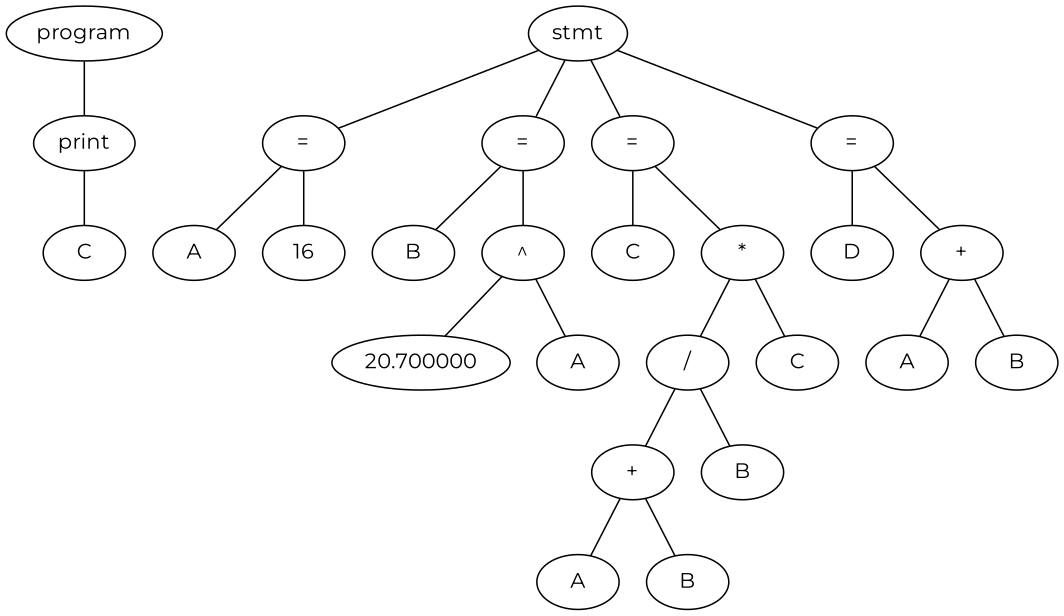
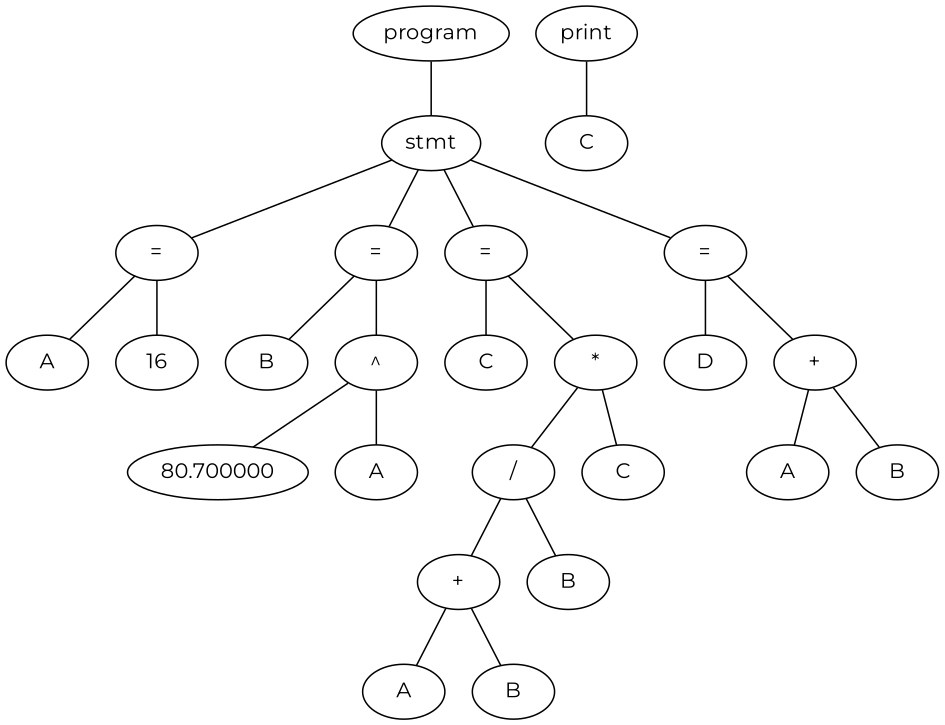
edge "program" -- "print": now "program" -- "stmt"
node "20.700000": label "20.700000" -> "80.700000"
